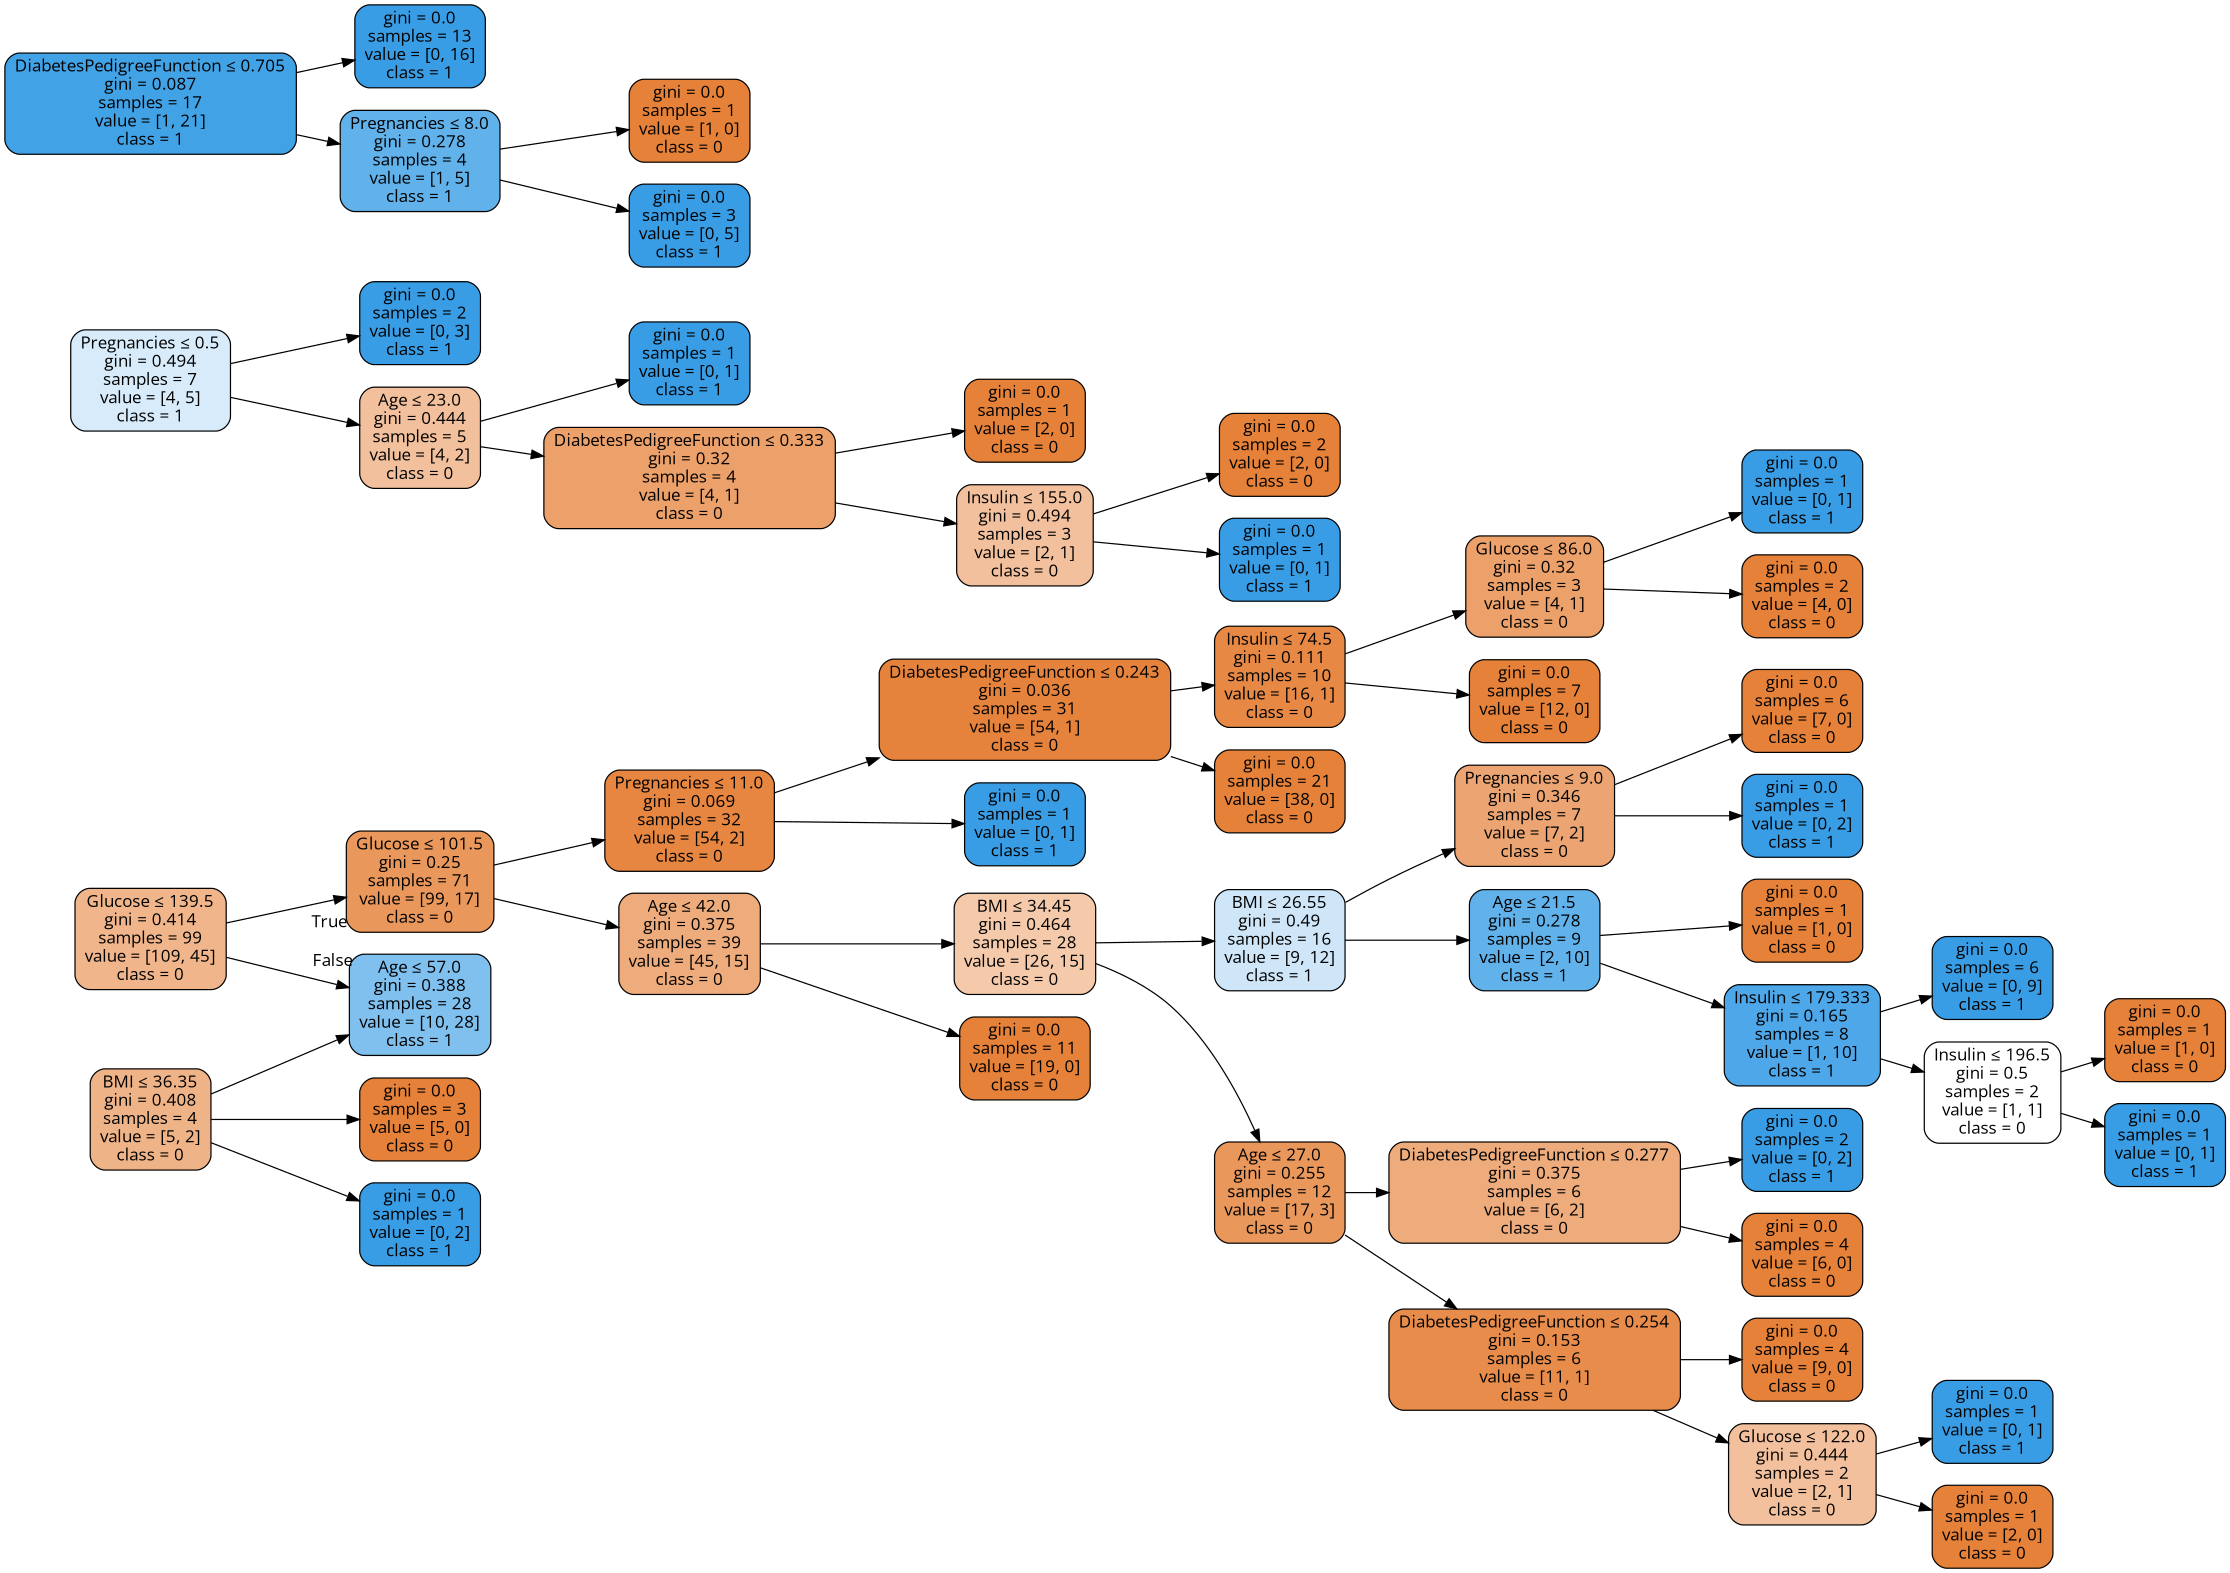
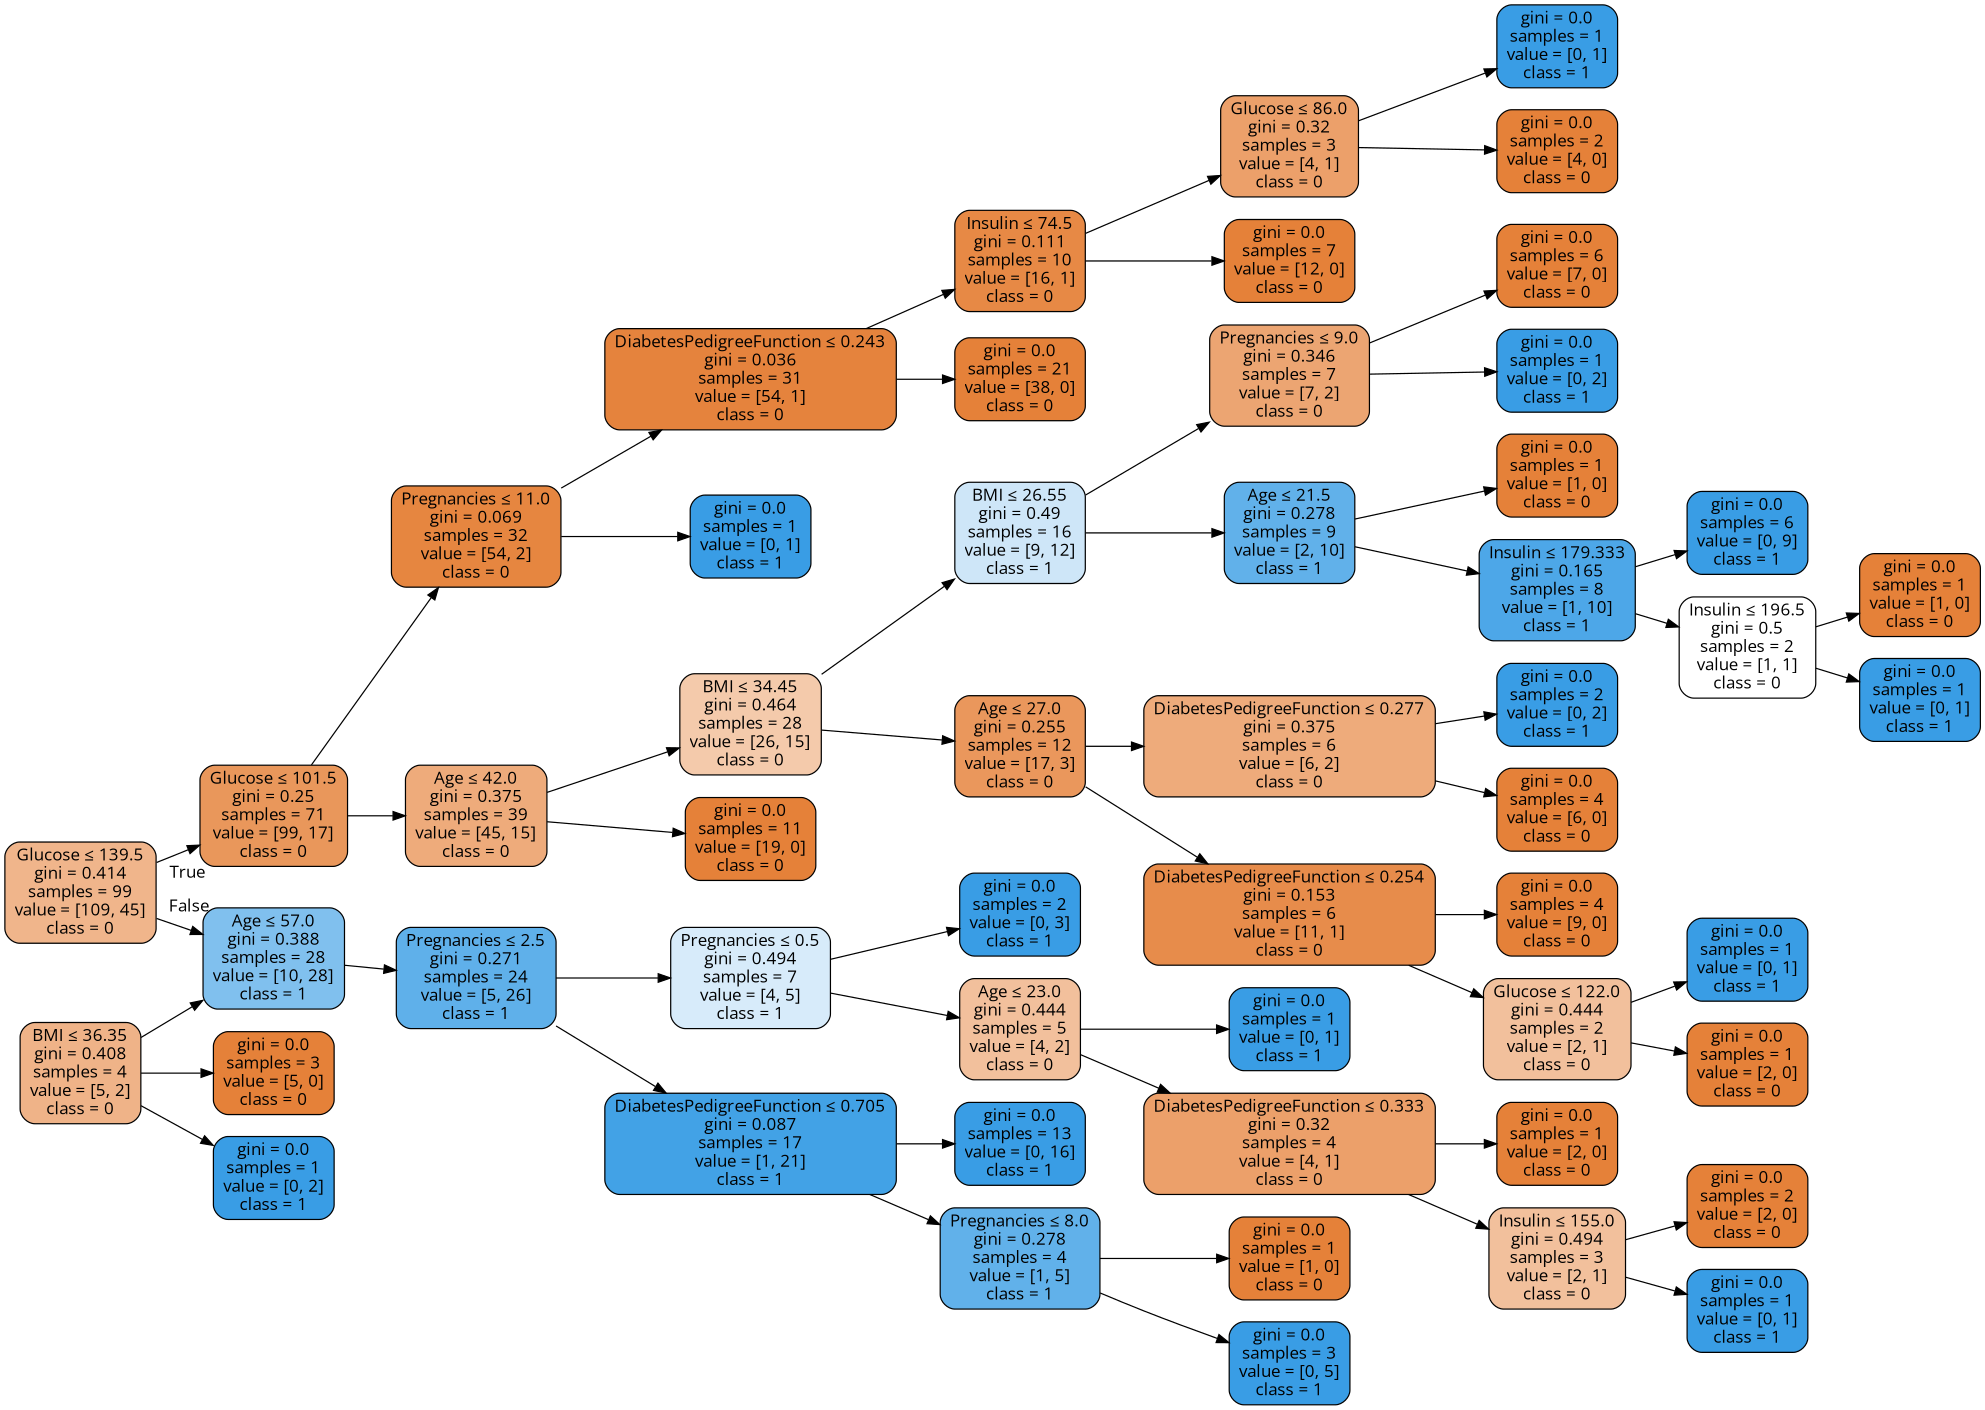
node "Pregnancies ≤ 2.5": added
